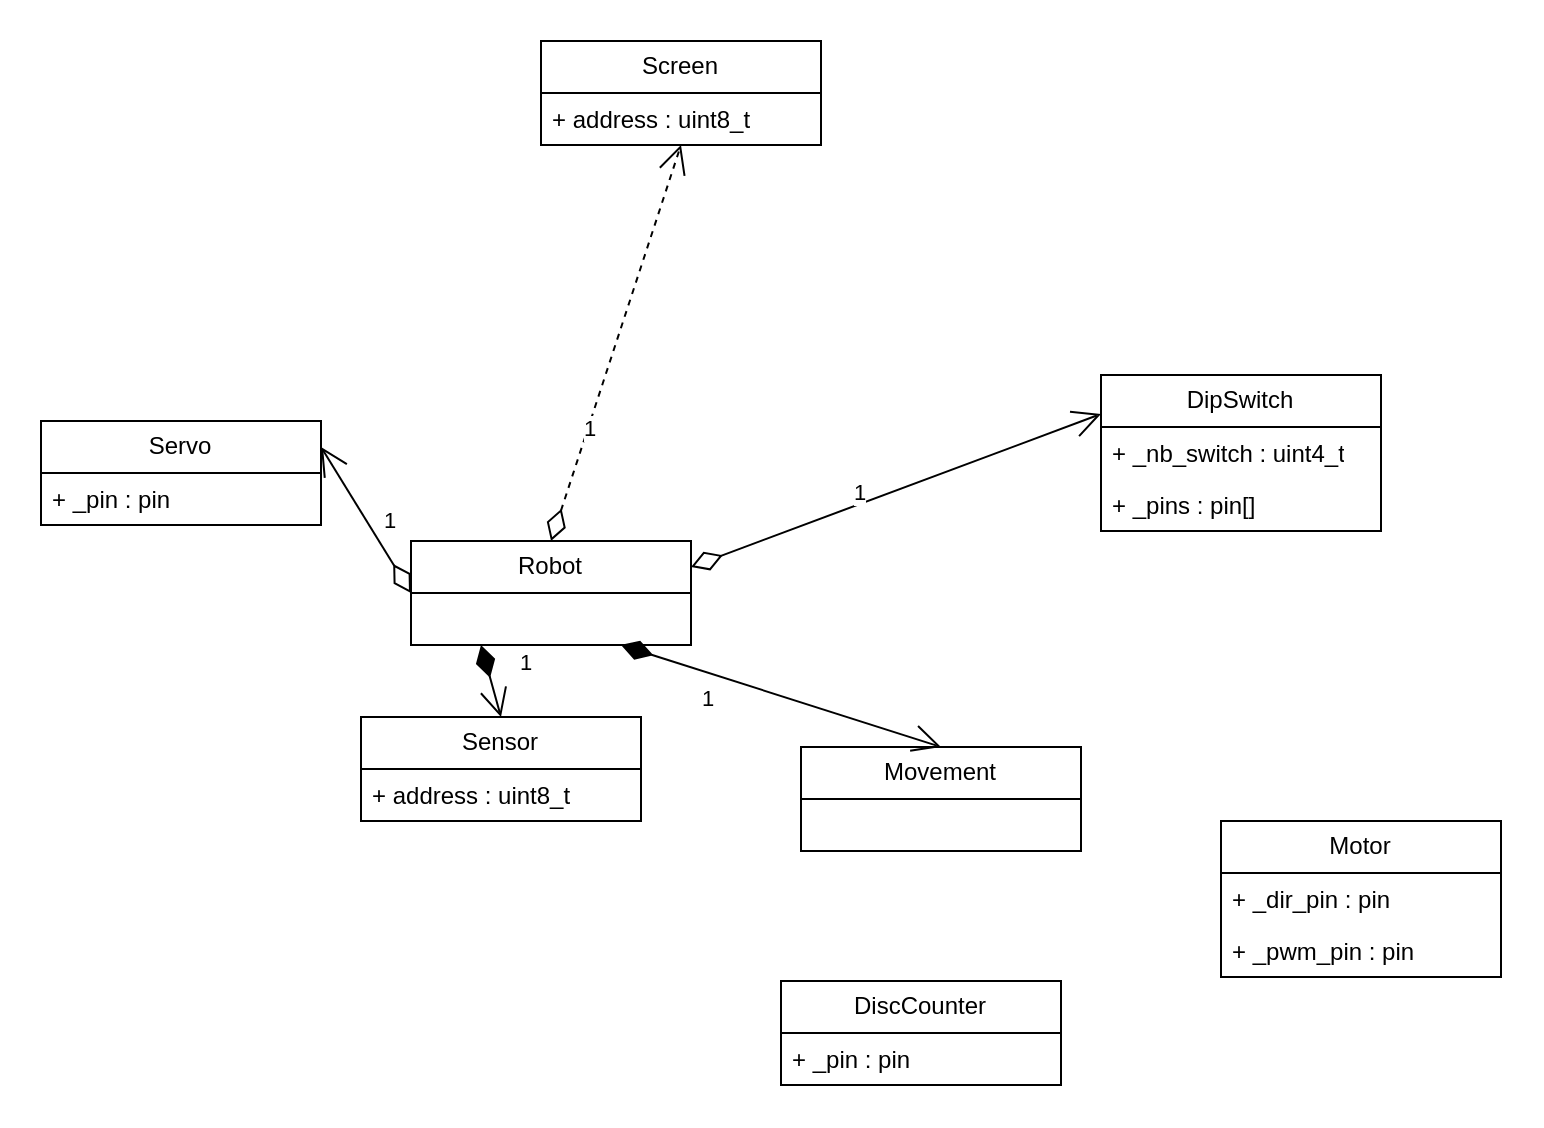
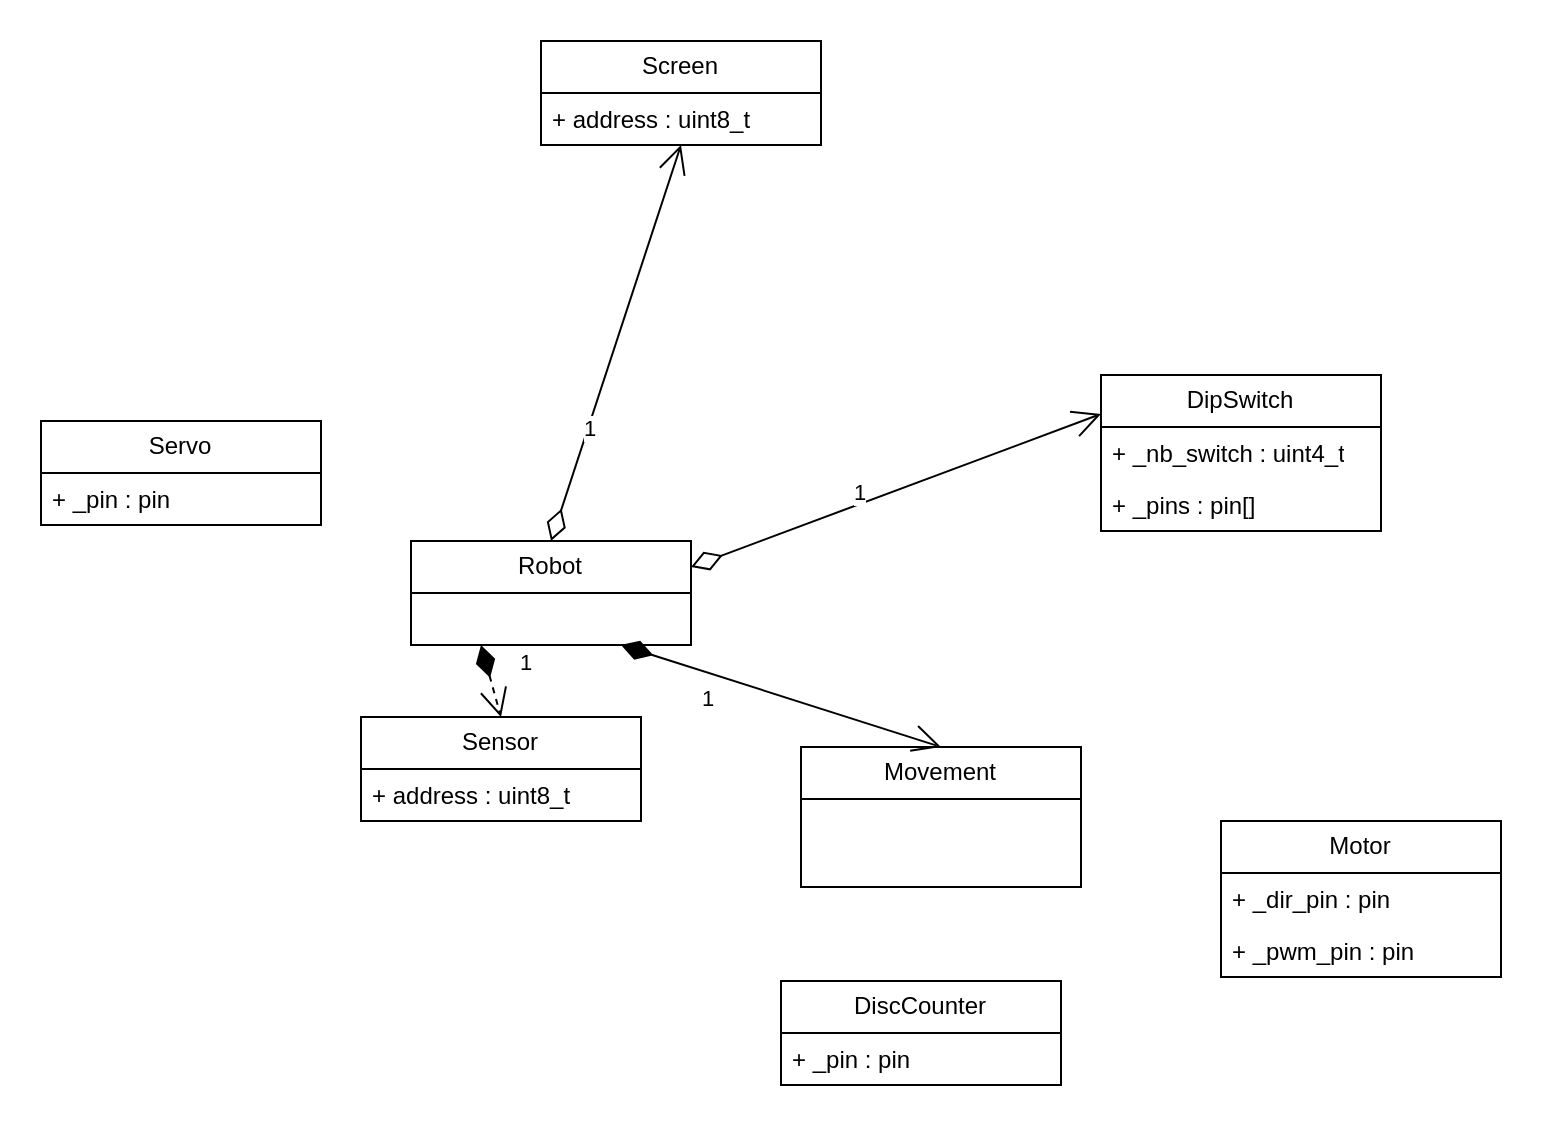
edge "Screen" -- "Robot": style dashed -> solid
edge "Servo" -- "Robot": removed, label "1"
edge "Robot" -- "Sensor": style solid -> dashed
node "Movement": size 280x104 -> 280x140
